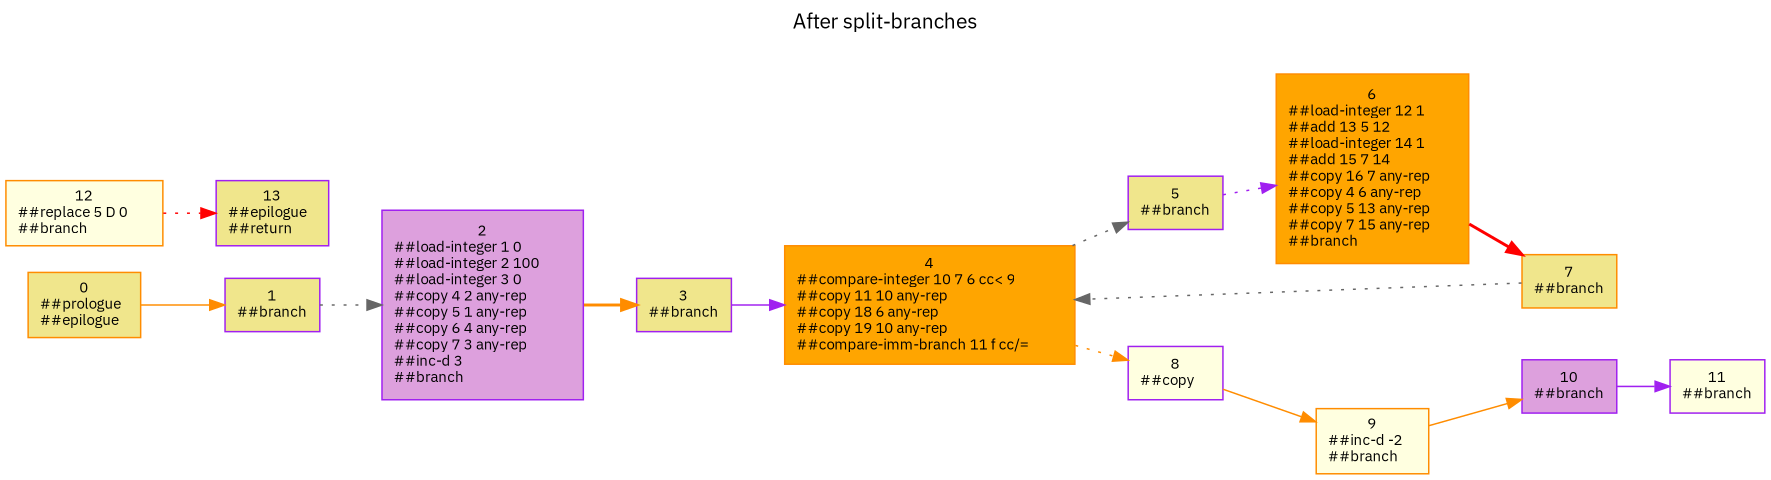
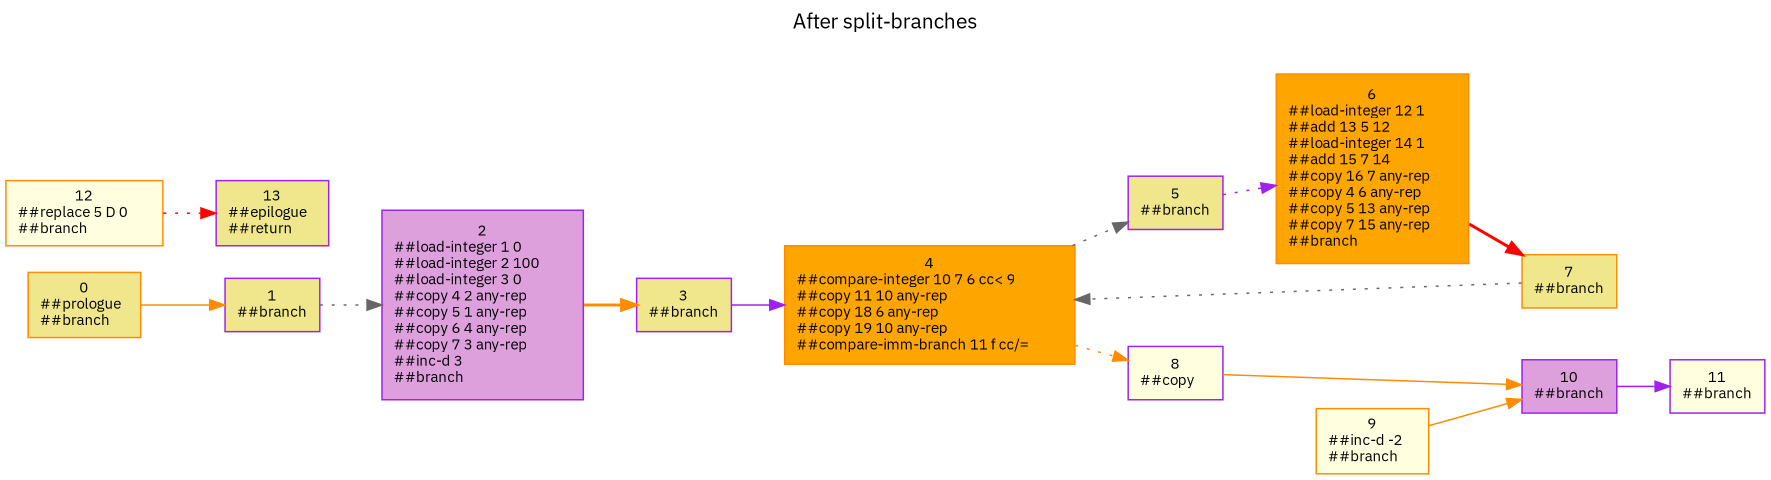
node "0 ##prologue ##epilogue": label "0 ##prologue ##epilogue" -> "0 ##prologue ##branch"
edge "8 ##copy" -> "9 ##inc-d -2 ##branch": now "8 ##copy" -> "10 ##branch"
